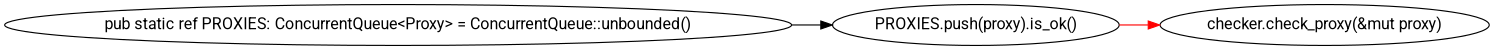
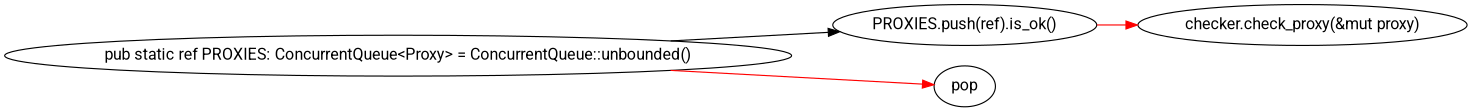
node "PROXIES.push(proxy).is_ok()": label "PROXIES.push(proxy).is_ok()" -> "PROXIES.push(ref).is_ok()"
node "pop": added
